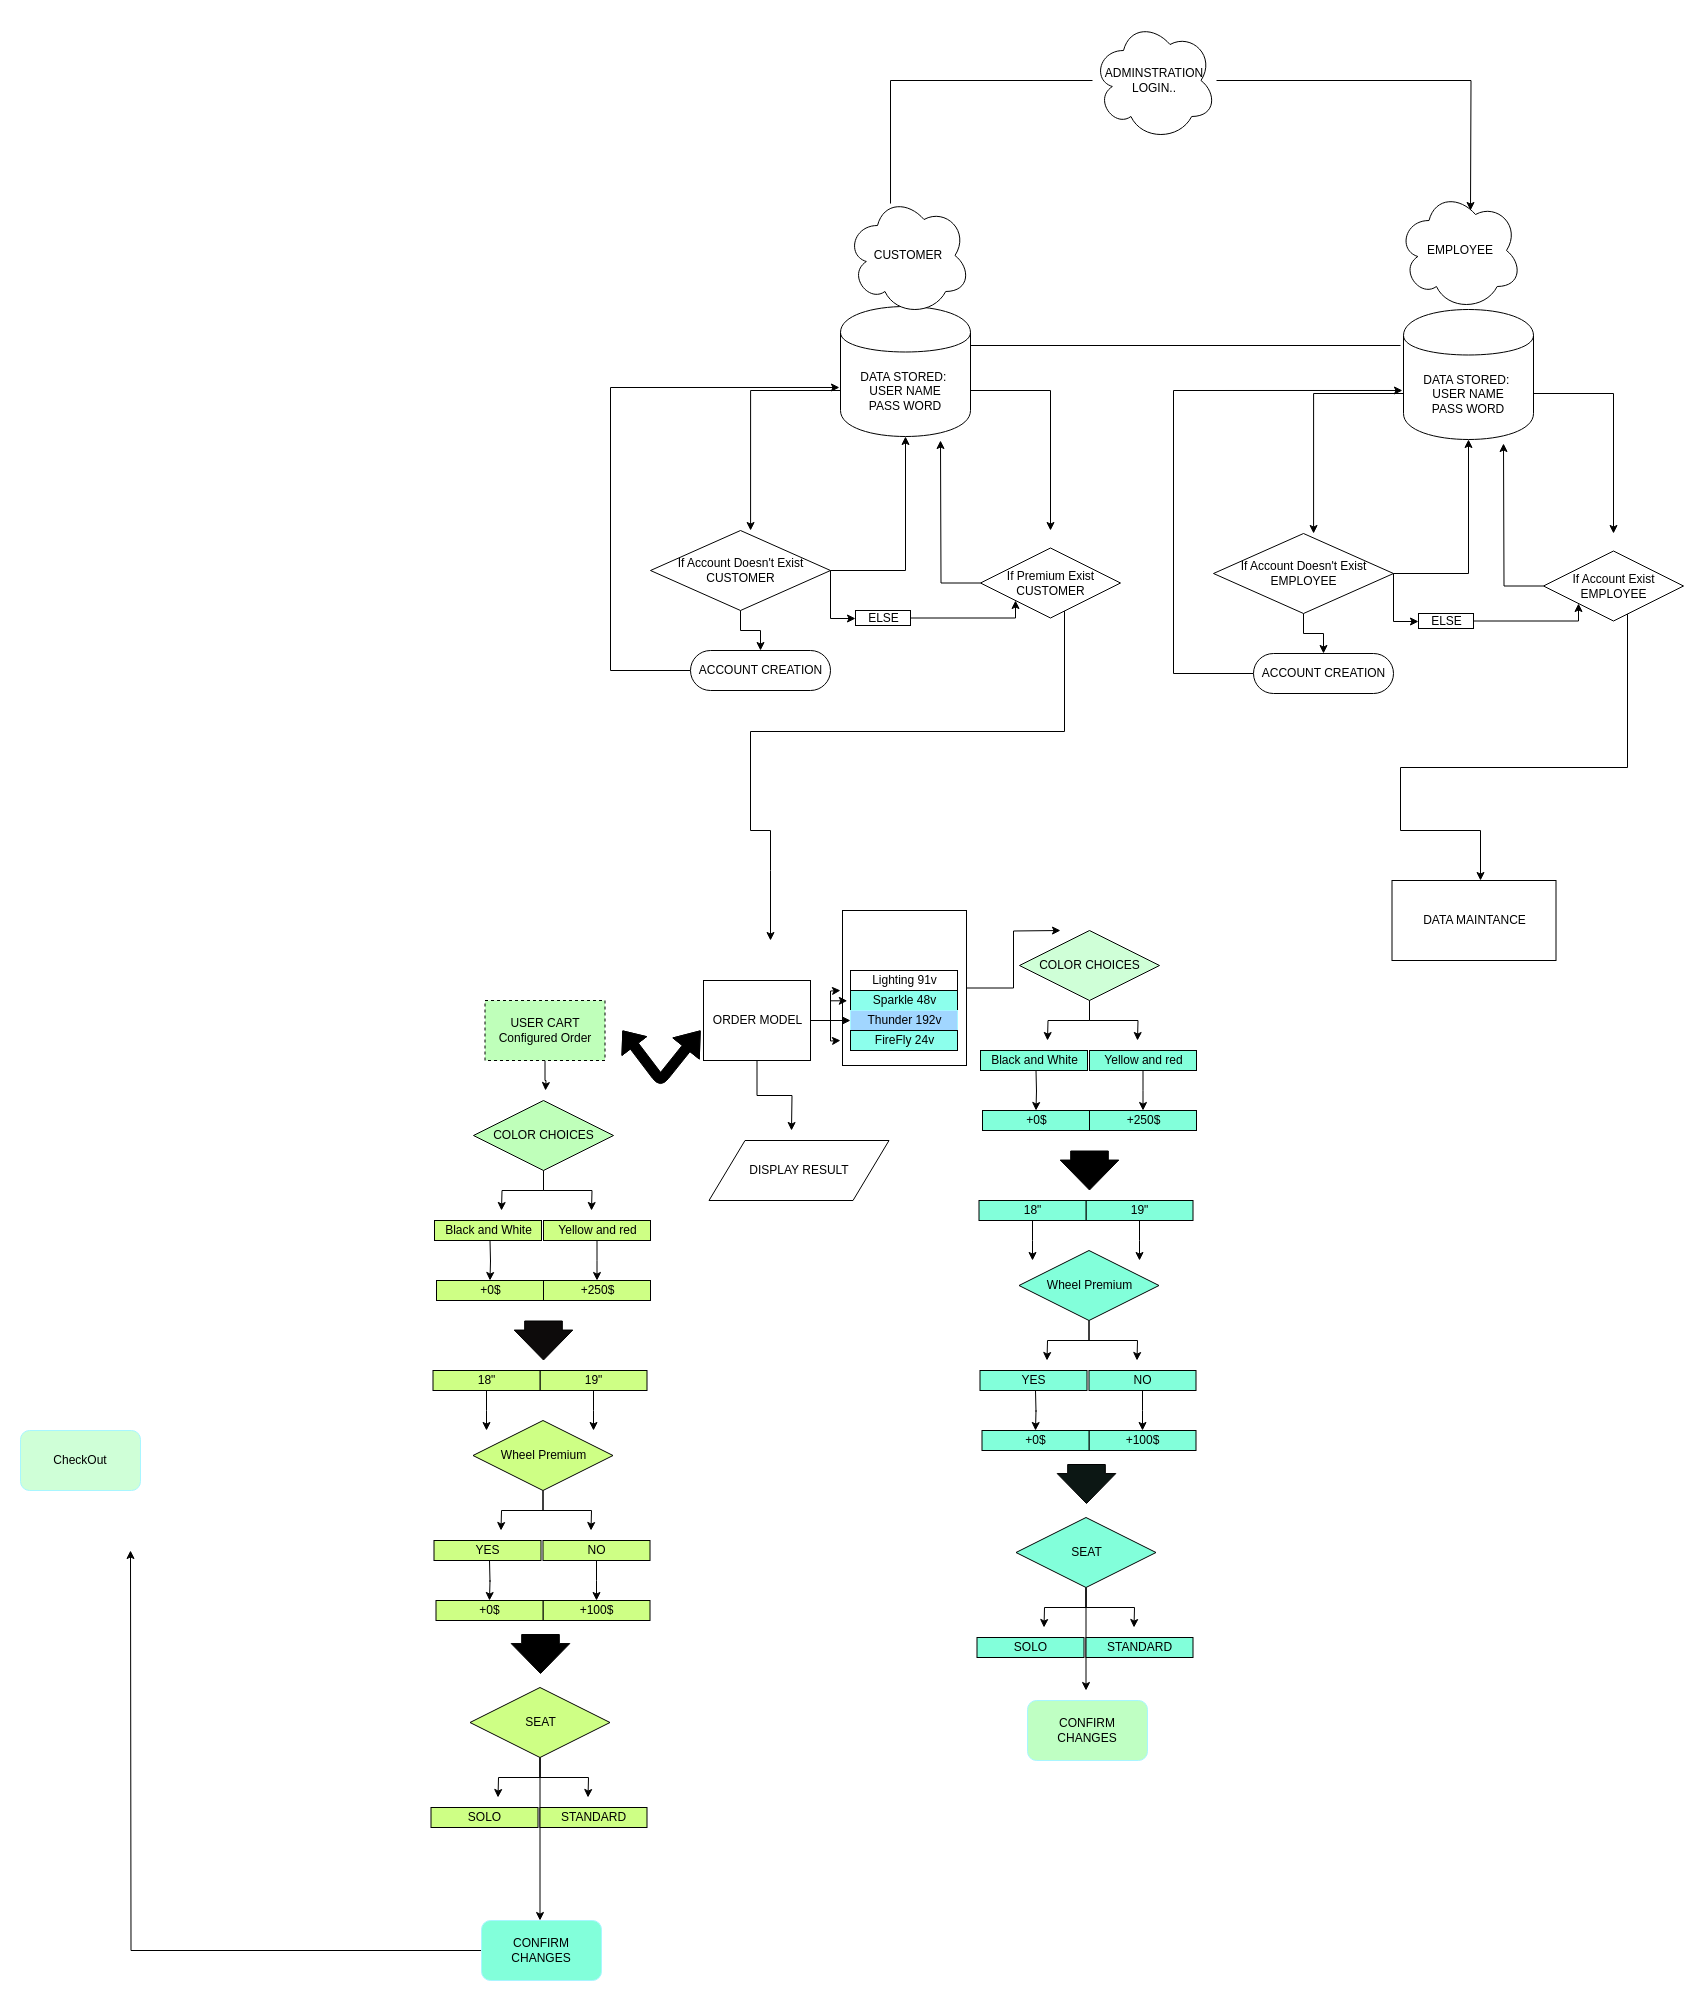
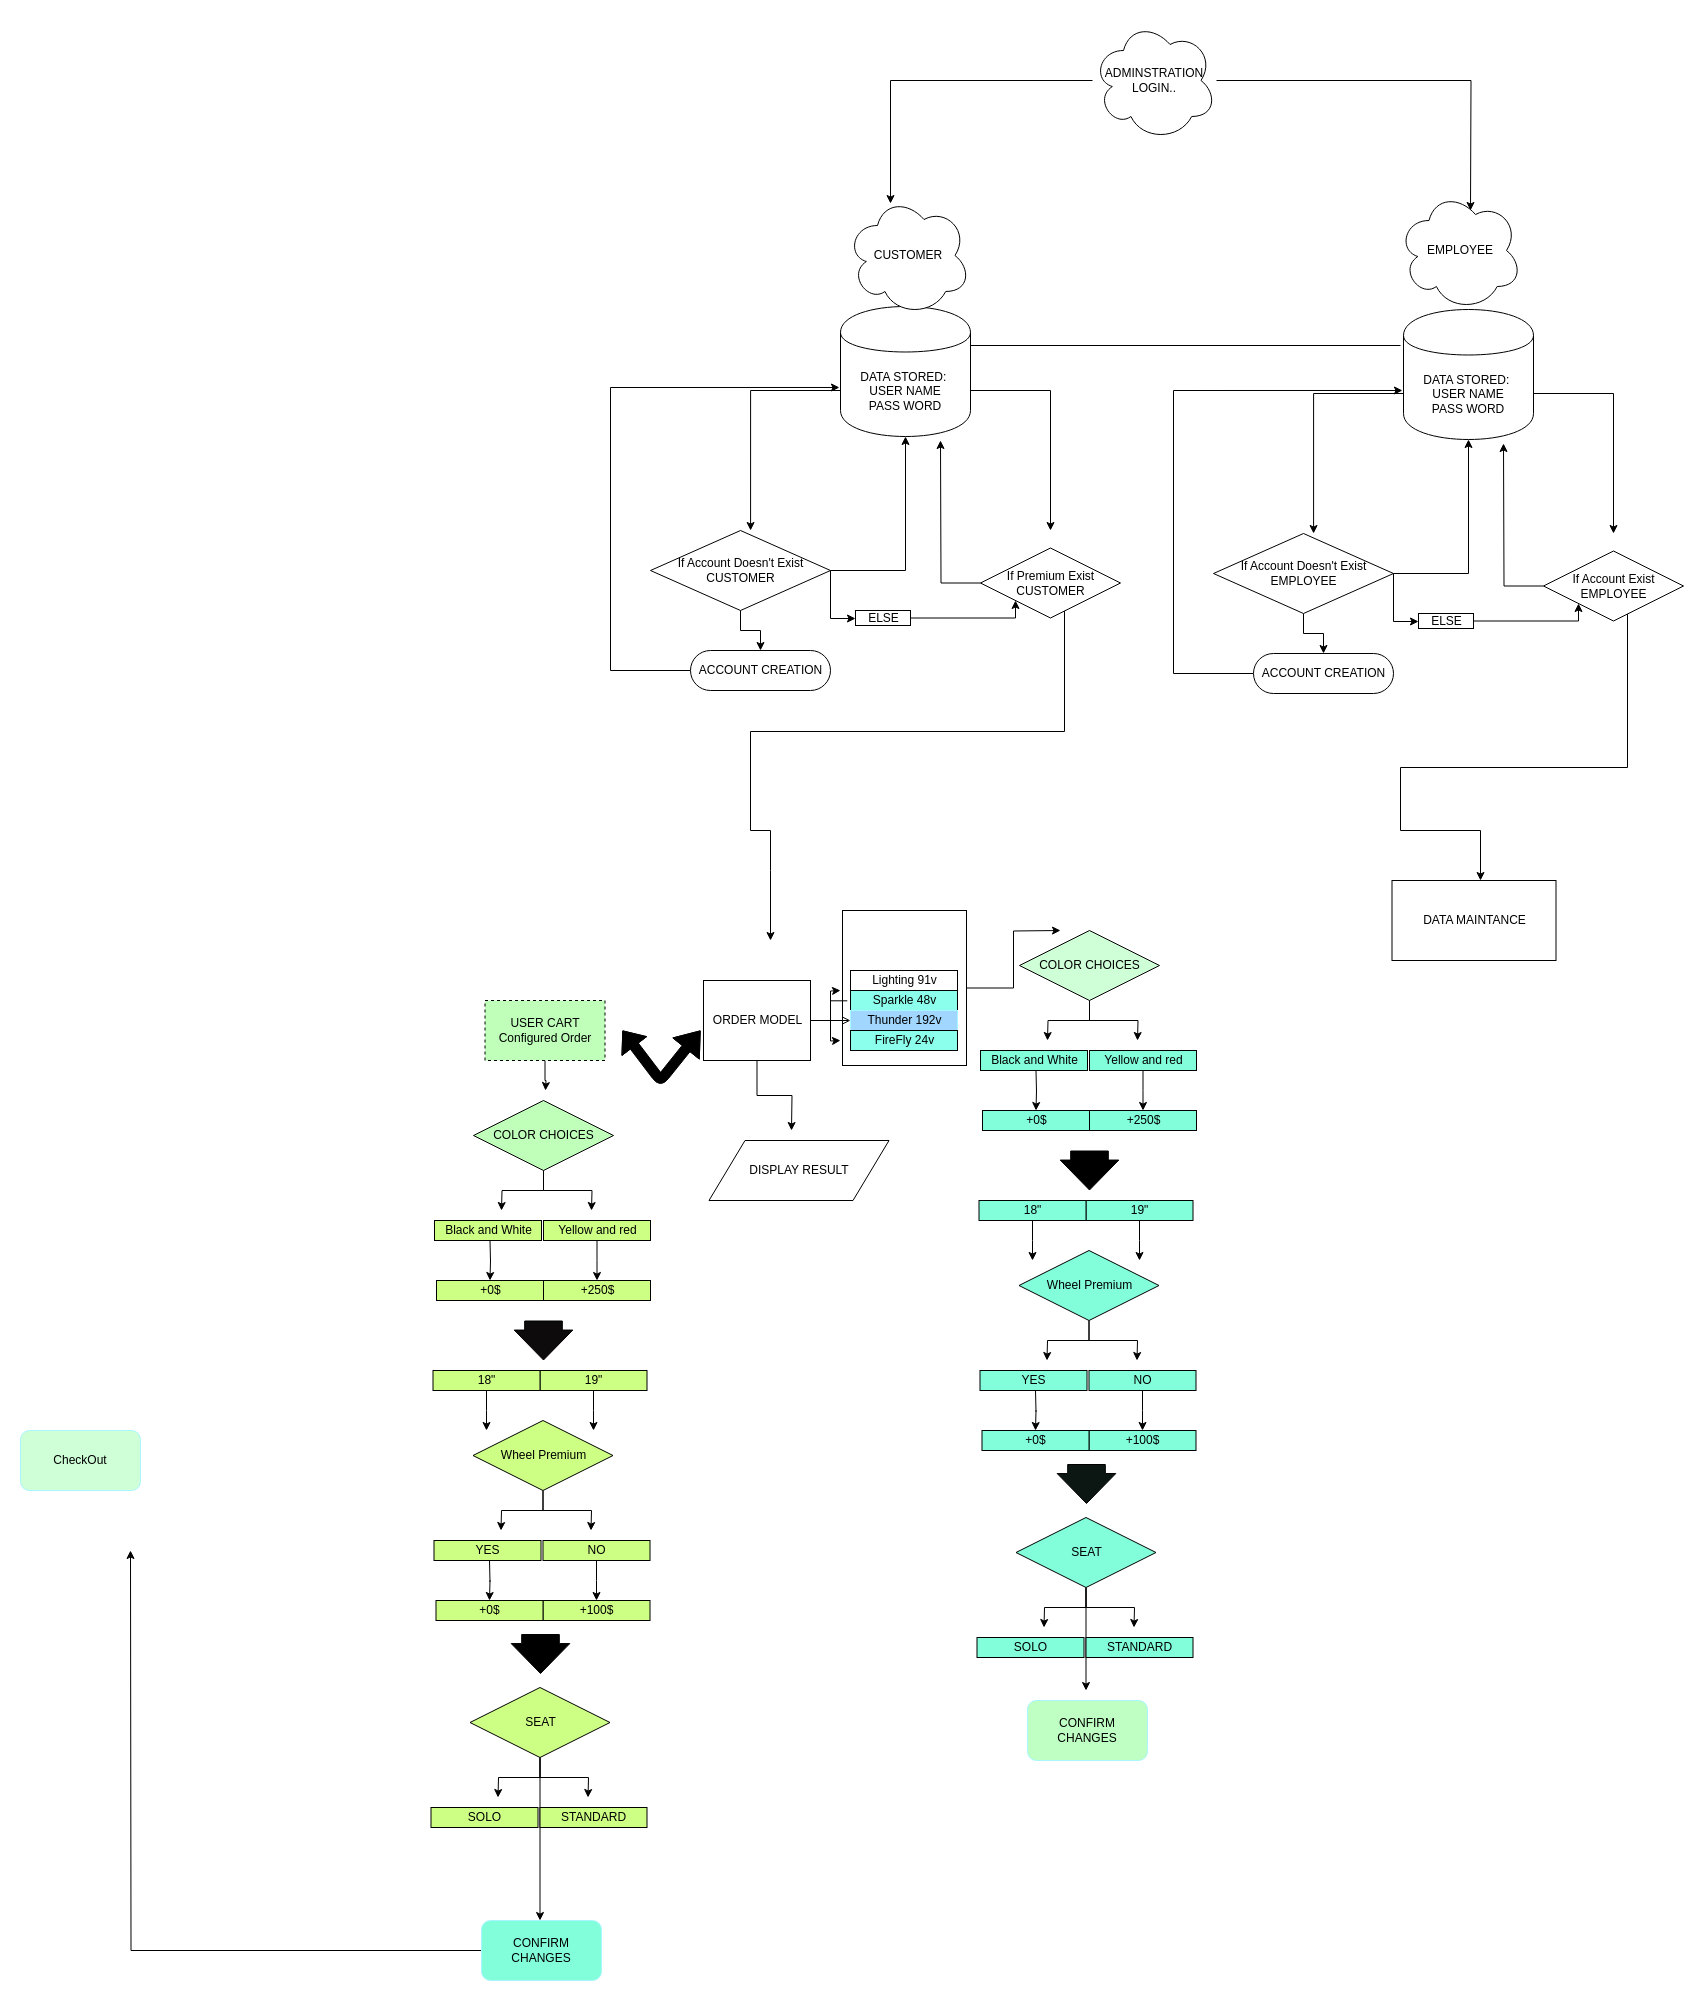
edge "ADMINSTRATION LOGIN.." -- "CUSTOMER": arrowhead none -> classic
edge "ORDER MODEL" -> "Sparkle 48v": arrowhead classic -> none
edge "ORDER MODEL" -> "Thunder 192v": arrowhead classic -> open
